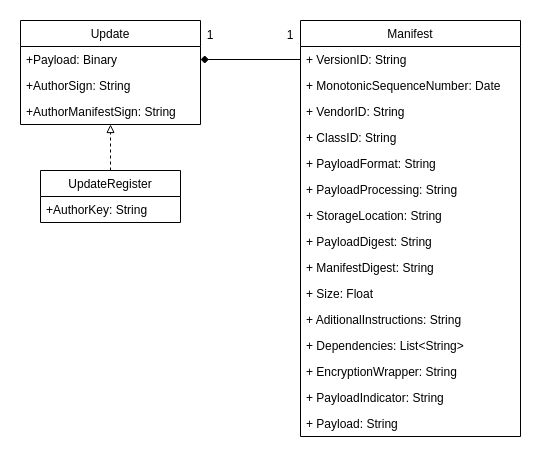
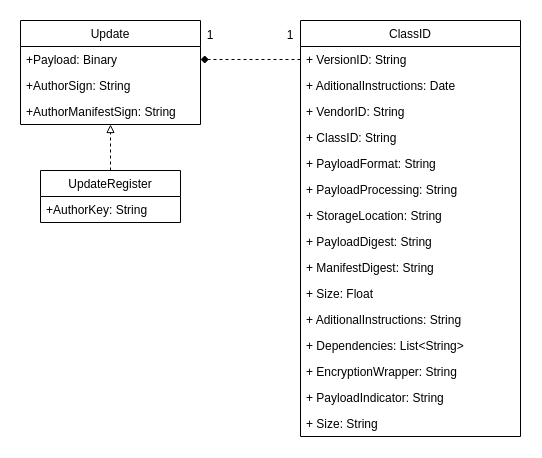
node "Manifest": label "Manifest" -> "ClassID"
edge "+ VersionID: String" -> "+Payload: Binary": style solid -> dashed
node "+ MonotonicSequenceNumber: Date": label "+ MonotonicSequenceNumber: Date" -> "+ AditionalInstructions: Date"
node "+ Payload: String": label "+ Payload: String" -> "+ Size: String"
